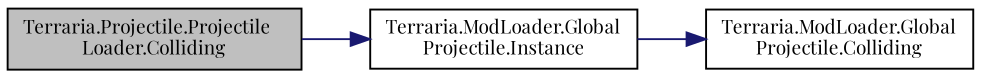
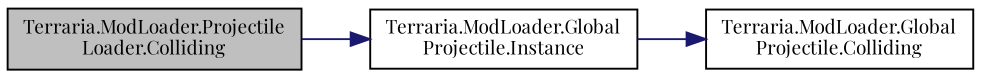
node "Terraria.Projectile.Projectile Loader.Colliding": label "Terraria.Projectile.Projectile Loader.Colliding" -> "Terraria.ModLoader.Projectile Loader.Colliding"
